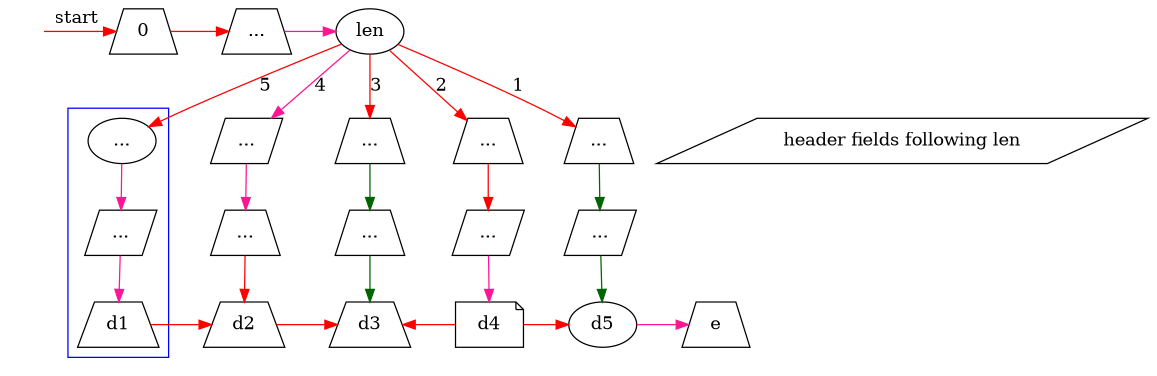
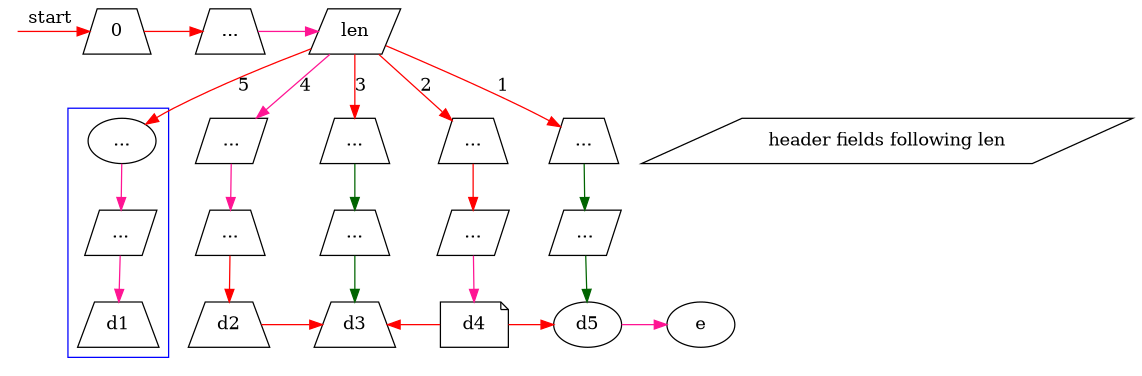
node "len": shape ellipse -> parallelogram
edge "d1" -> "d2": removed
node "e": shape trapezium -> ellipse
